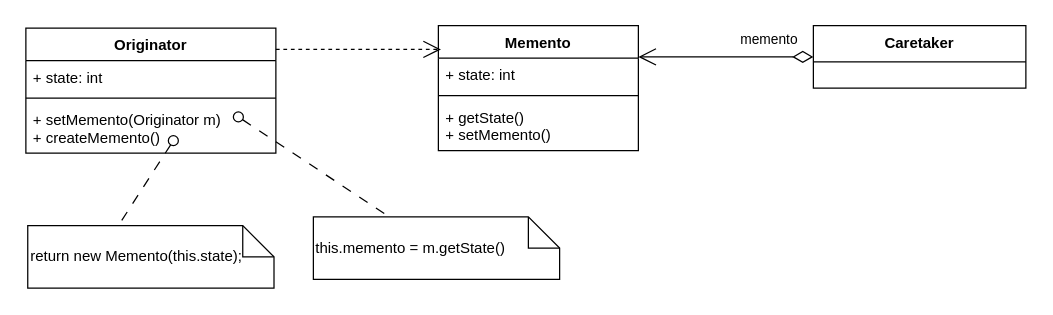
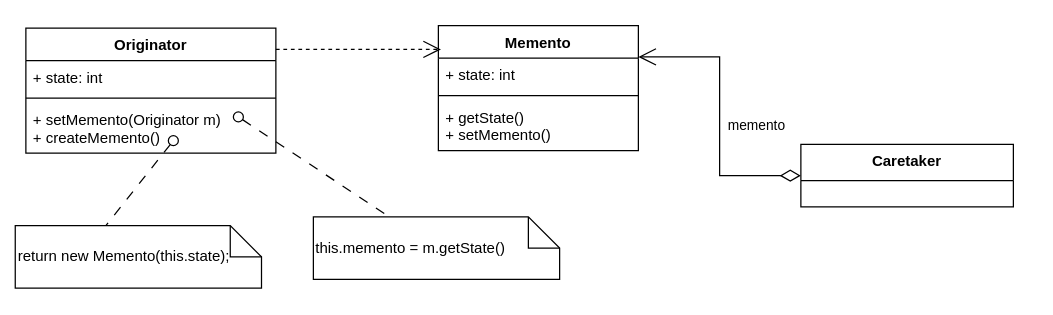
node "Caretaker": moved (919, 57) -> (907, 176)
node "return new Memento(this.state);": moved (151, 257) -> (138, 257)
